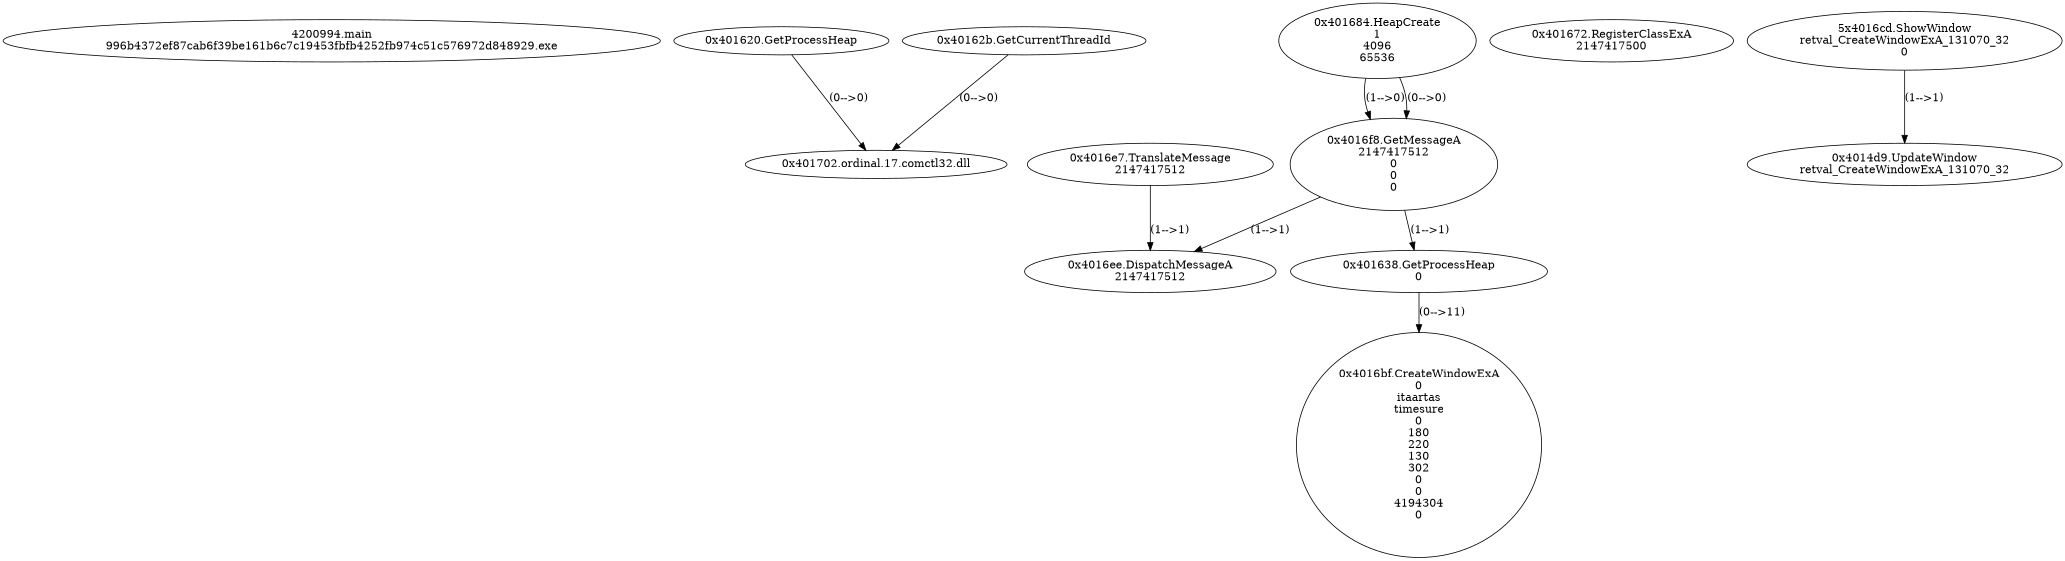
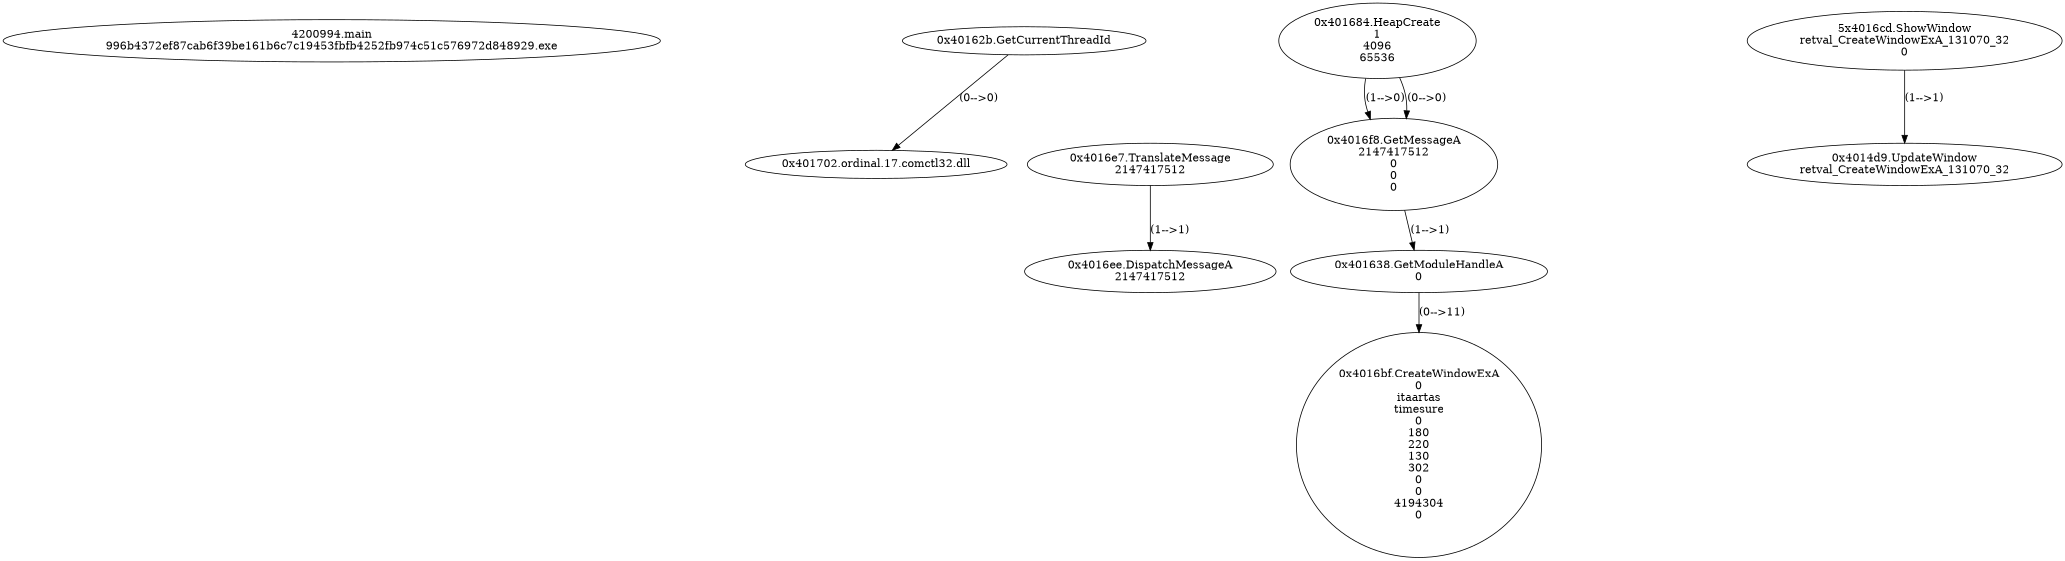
node "0x401620.GetProcessHeap": removed
node "0x401672.RegisterClassExA 2147417500": removed
edge "0x4016f8.GetMessageA 2147417512 0 0 0" -> "0x4016ee.DispatchMessageA 2147417512": removed, label "(1-->1)"
node "0x401638.GetProcessHeap 0": label "0x401638.GetProcessHeap 0" -> "0x401638.GetModuleHandleA 0"
